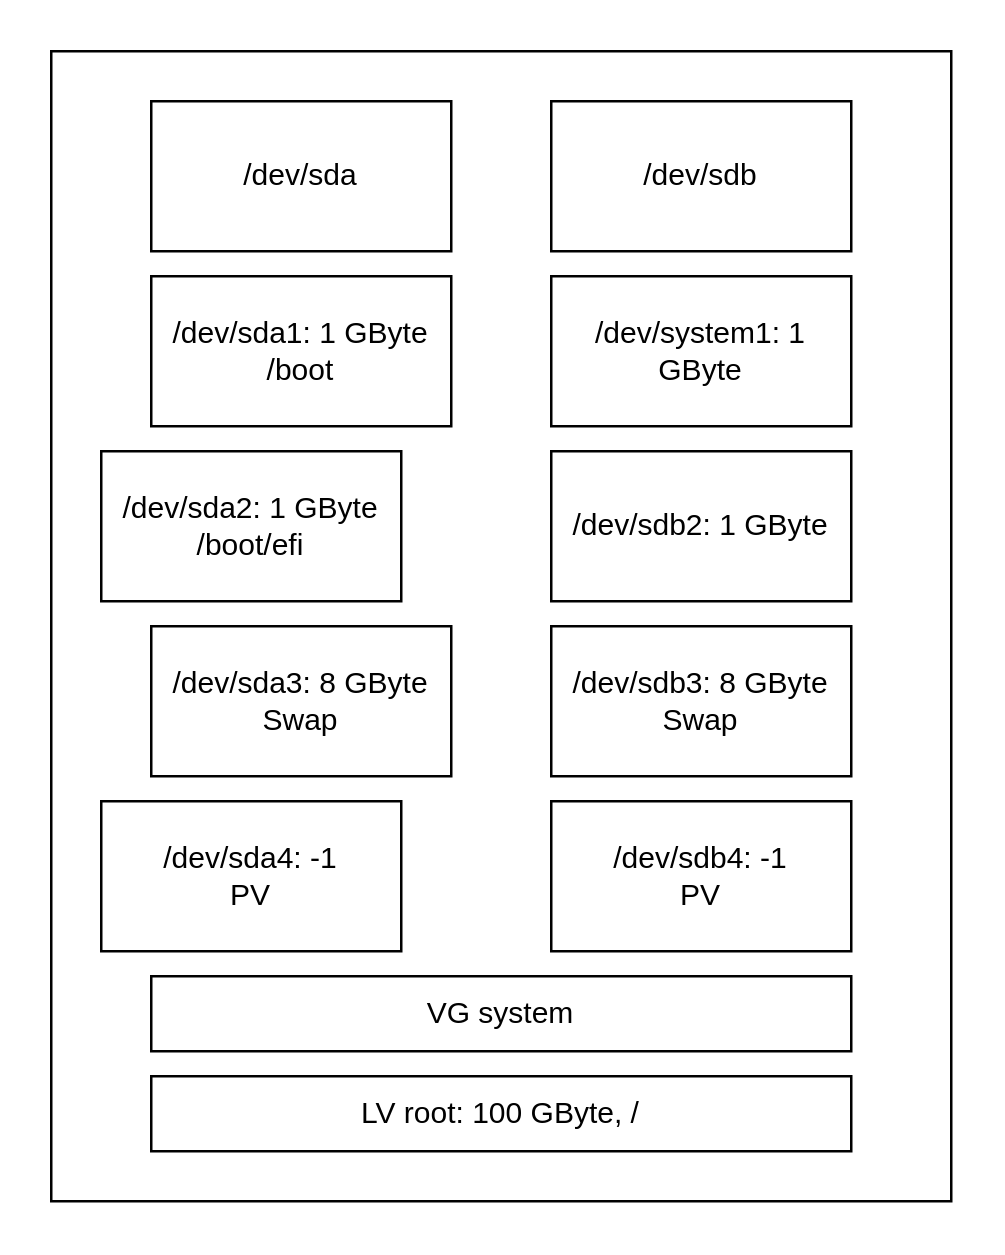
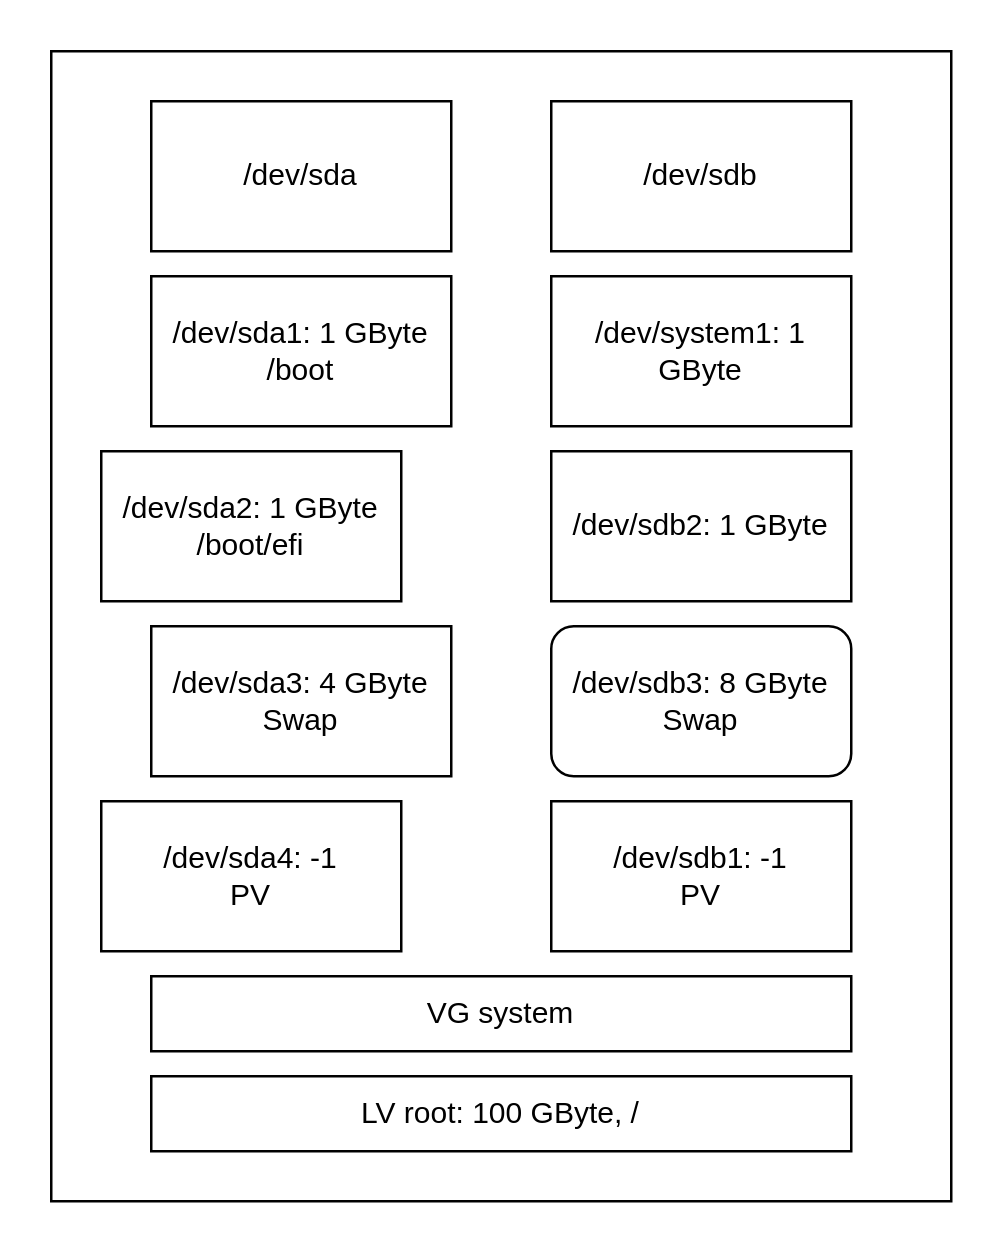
node "/dev/sda3: 8 GByte Swap": label "/dev/sda3: 8 GByte Swap" -> "/dev/sda3: 4 GByte Swap"
node "/dev/sdb3: 8 GByte Swap": shape rectangle -> rounded rectangle
node "/dev/sdb4: -1 PV": label "/dev/sdb4: -1 PV" -> "/dev/sdb1: -1 PV"
